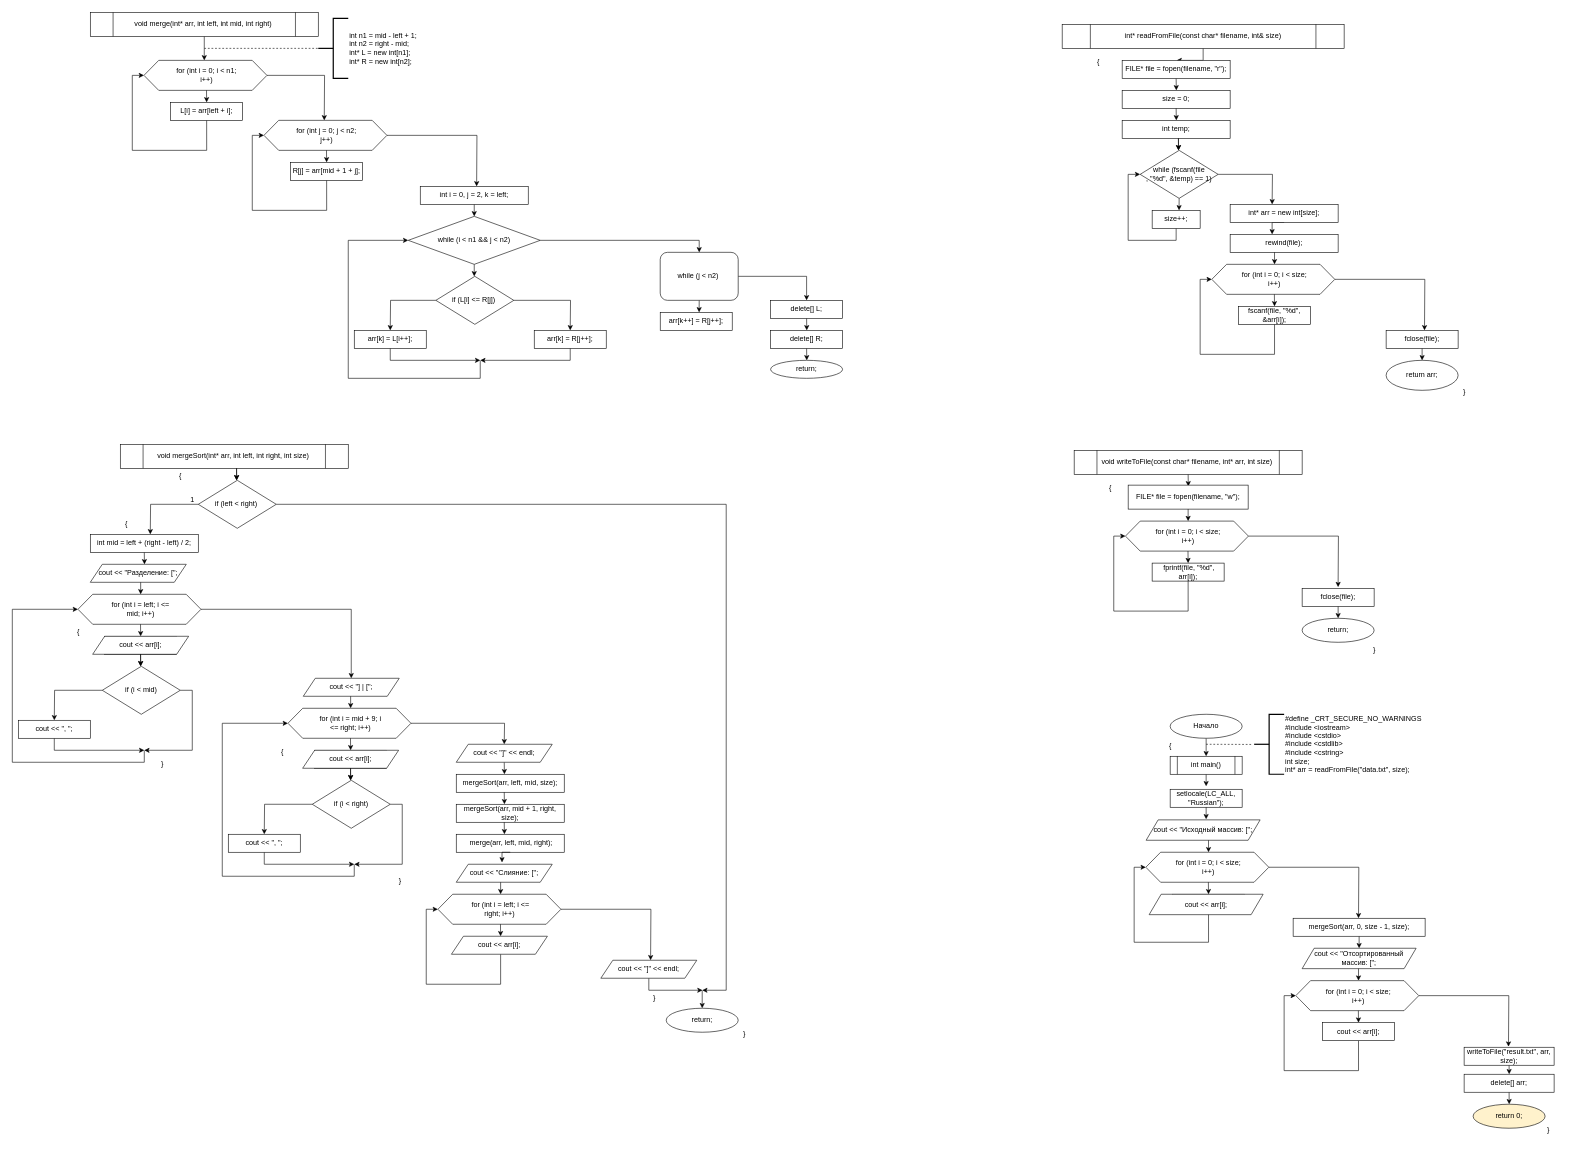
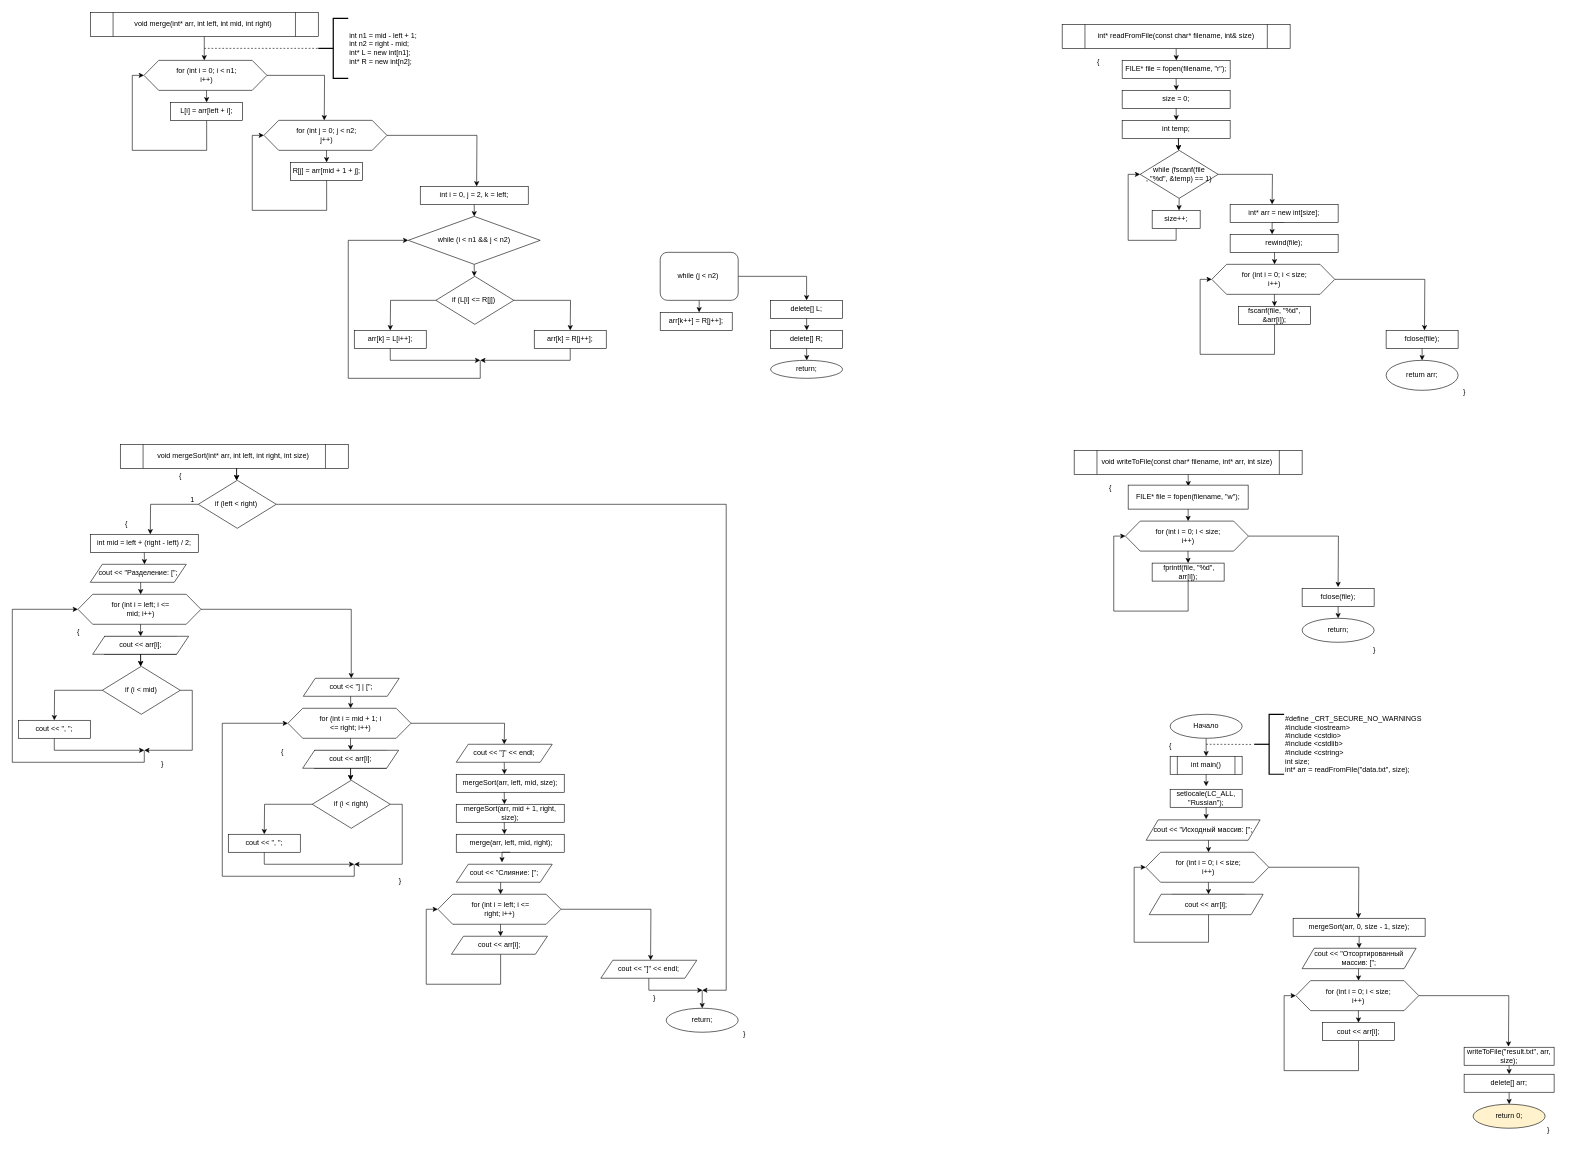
node "int* readFromFile(const char* filename, int& size)": size 282x24 -> 228x24
edge "while (i < n1 && j < n2)" -> "while (j < n2)": removed
node "for (int i = mid + 9; i <= right; i++)": label "for (int i = mid + 9; i <= right; i++)" -> "for (int i = mid + 1; i <= right; i++)"
